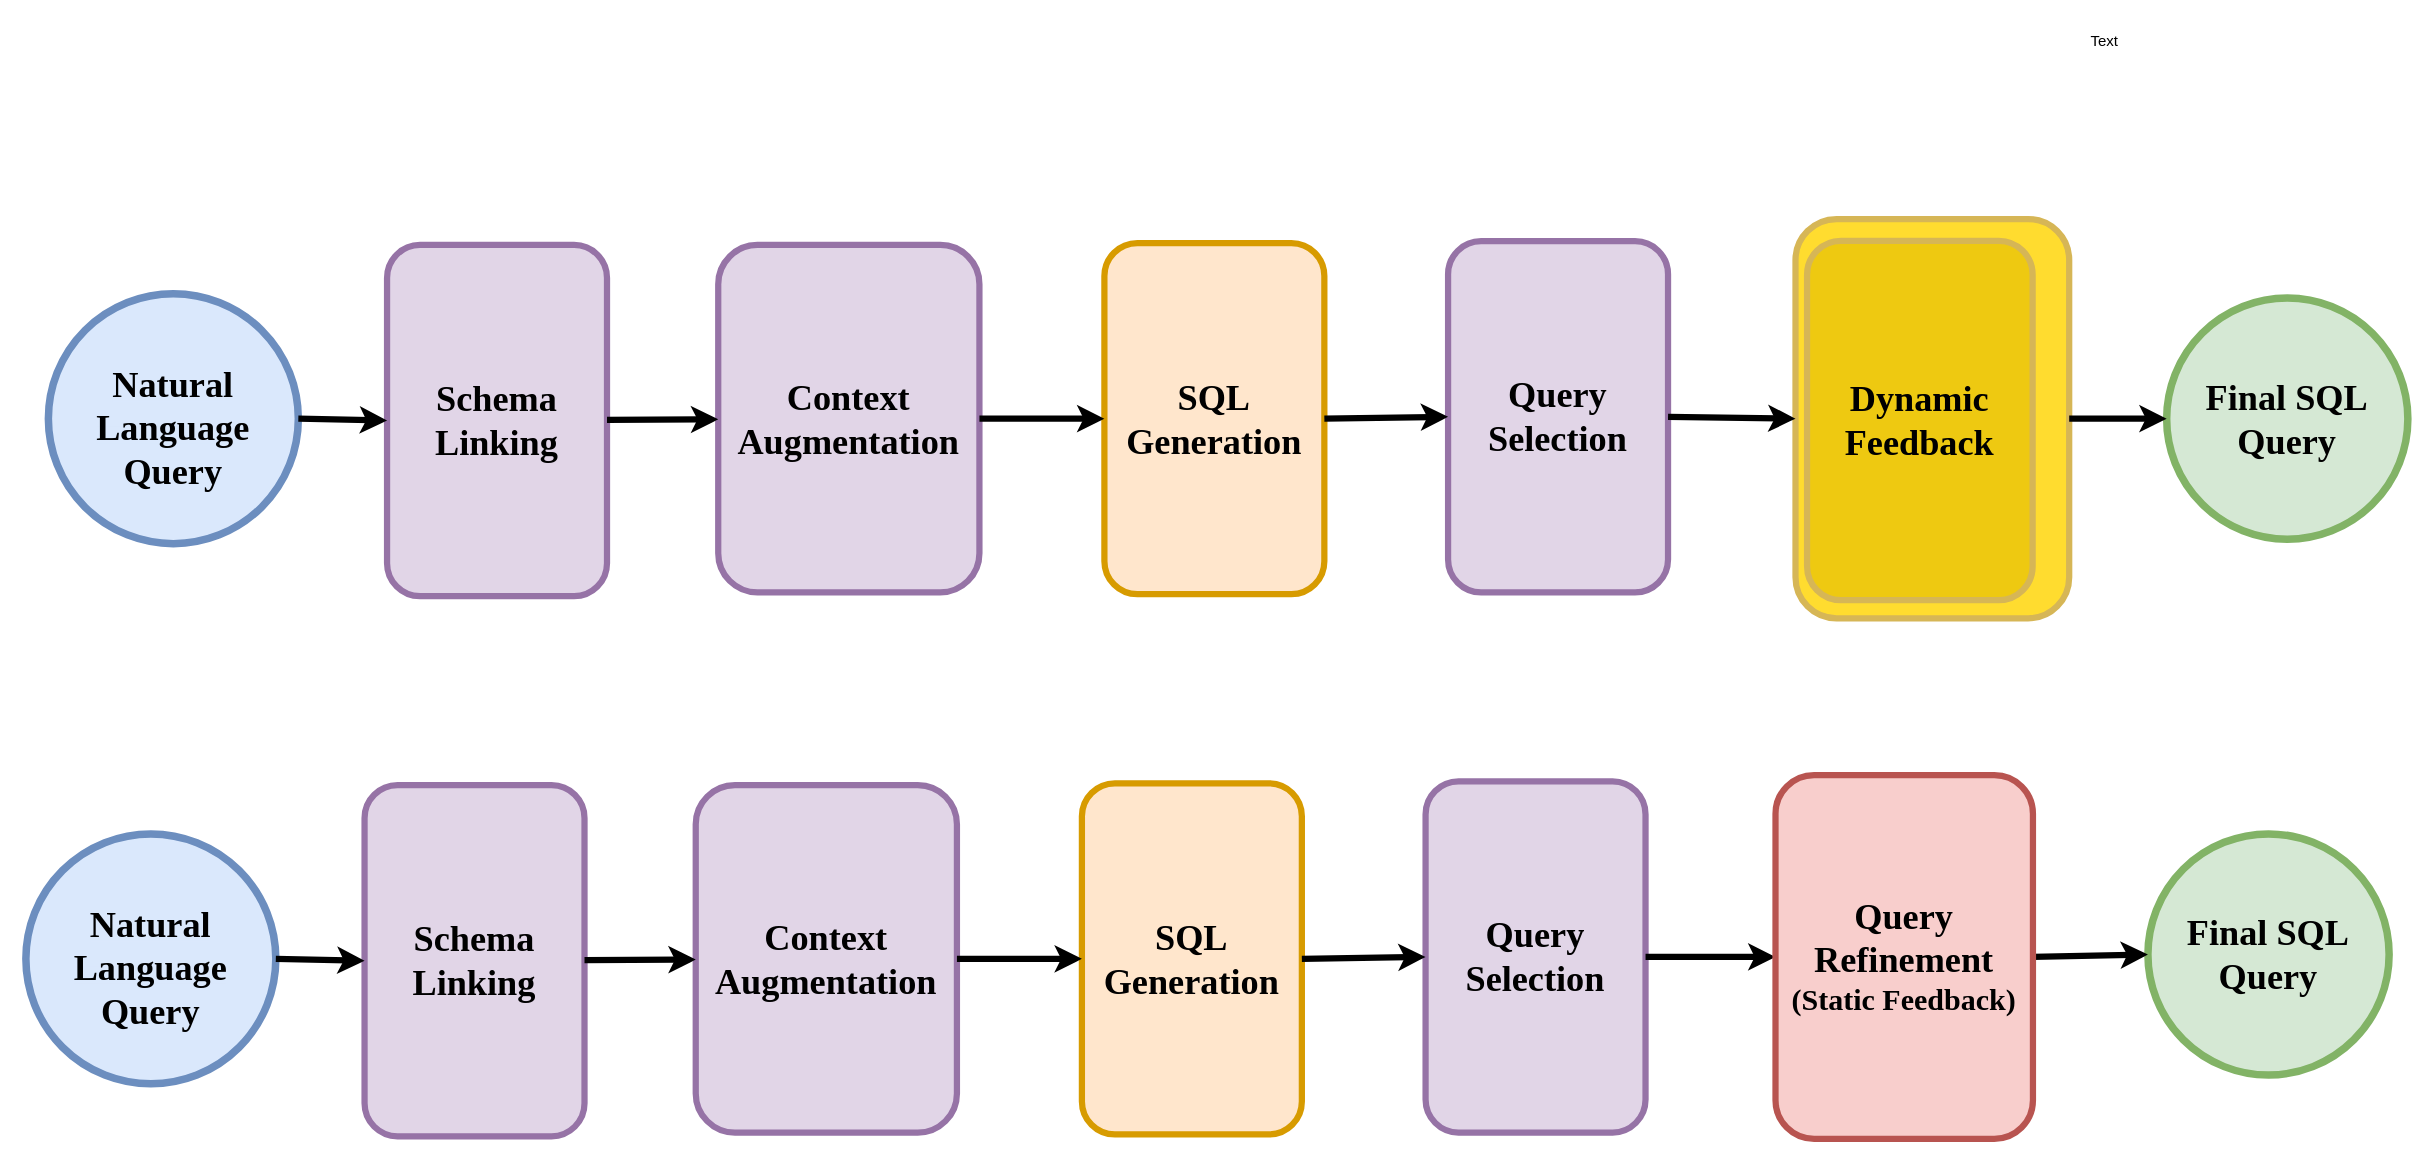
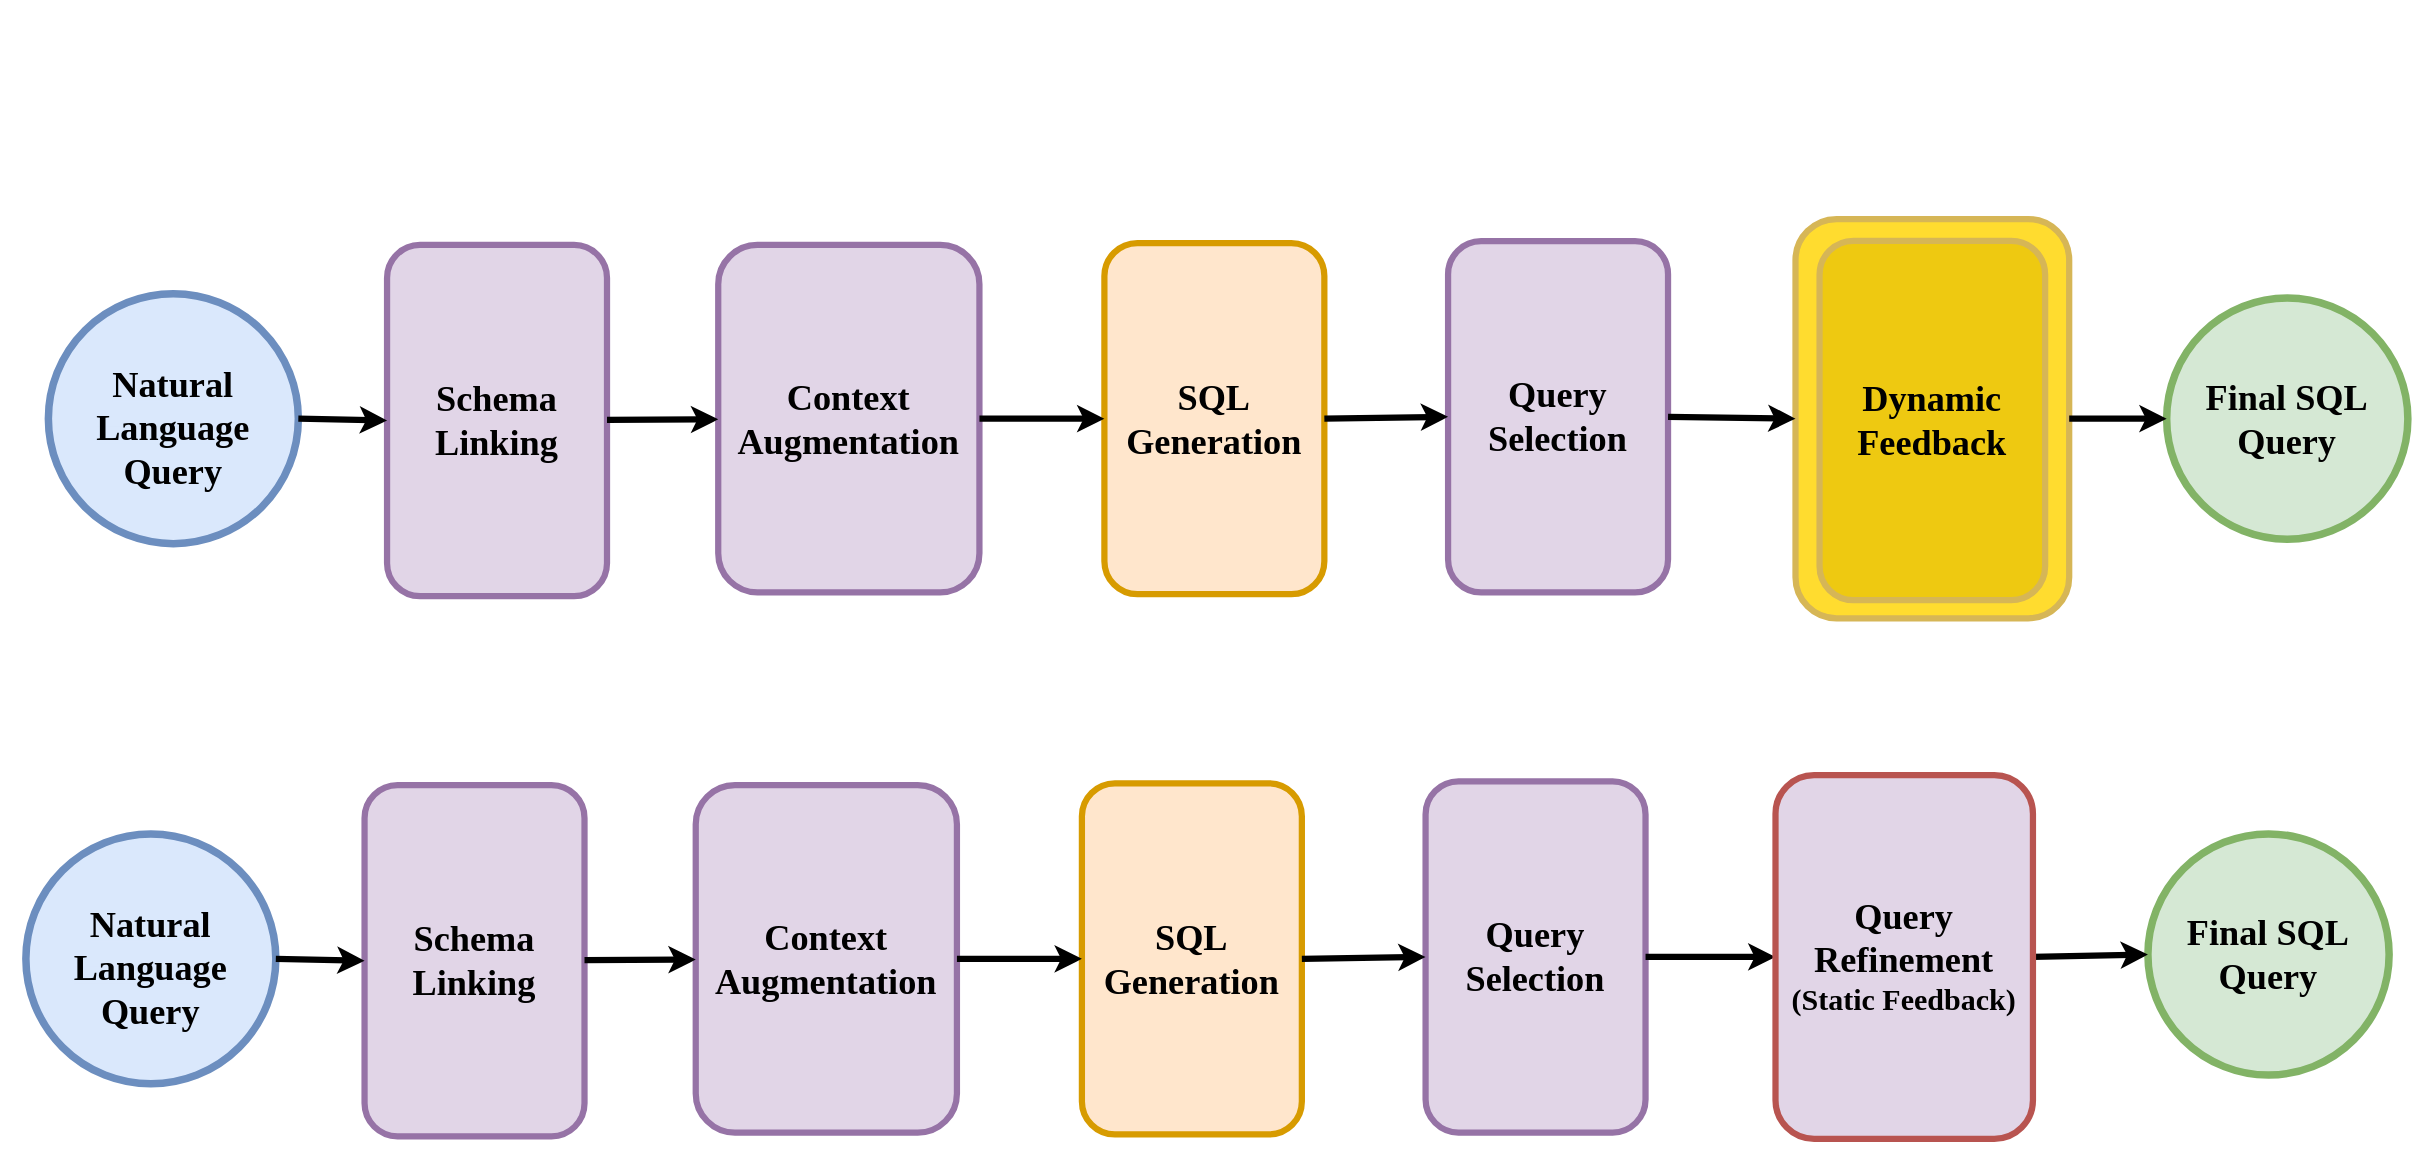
node "Text": removed
node "Dynamic Feedback": moved (1920, 421) -> (1933, 421)
node "Query Refinement (Static Feedback)": fillcolor #f8cecc -> #e1d5e7
